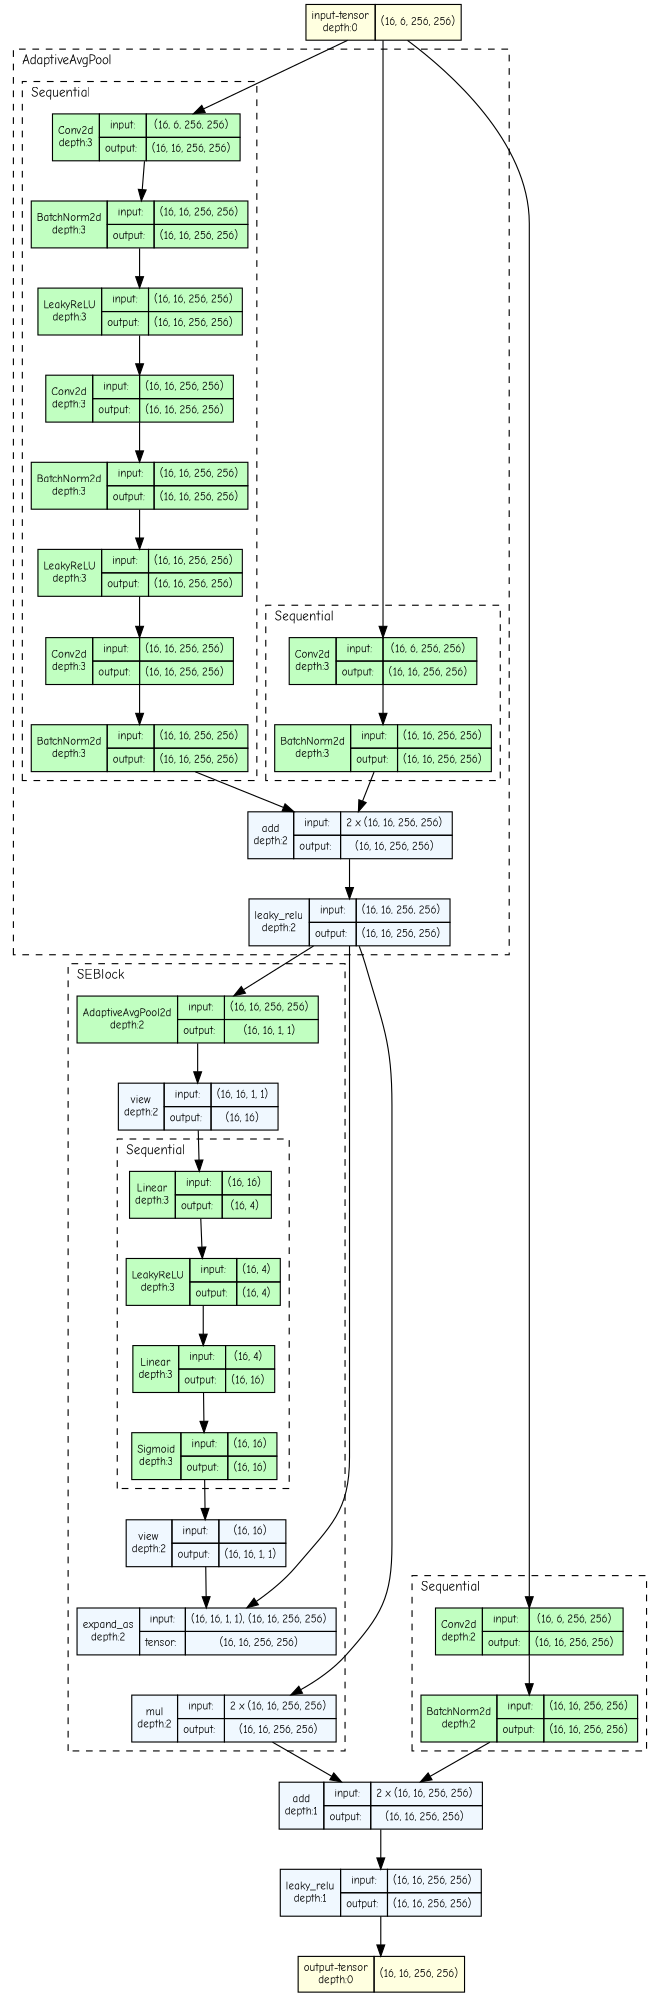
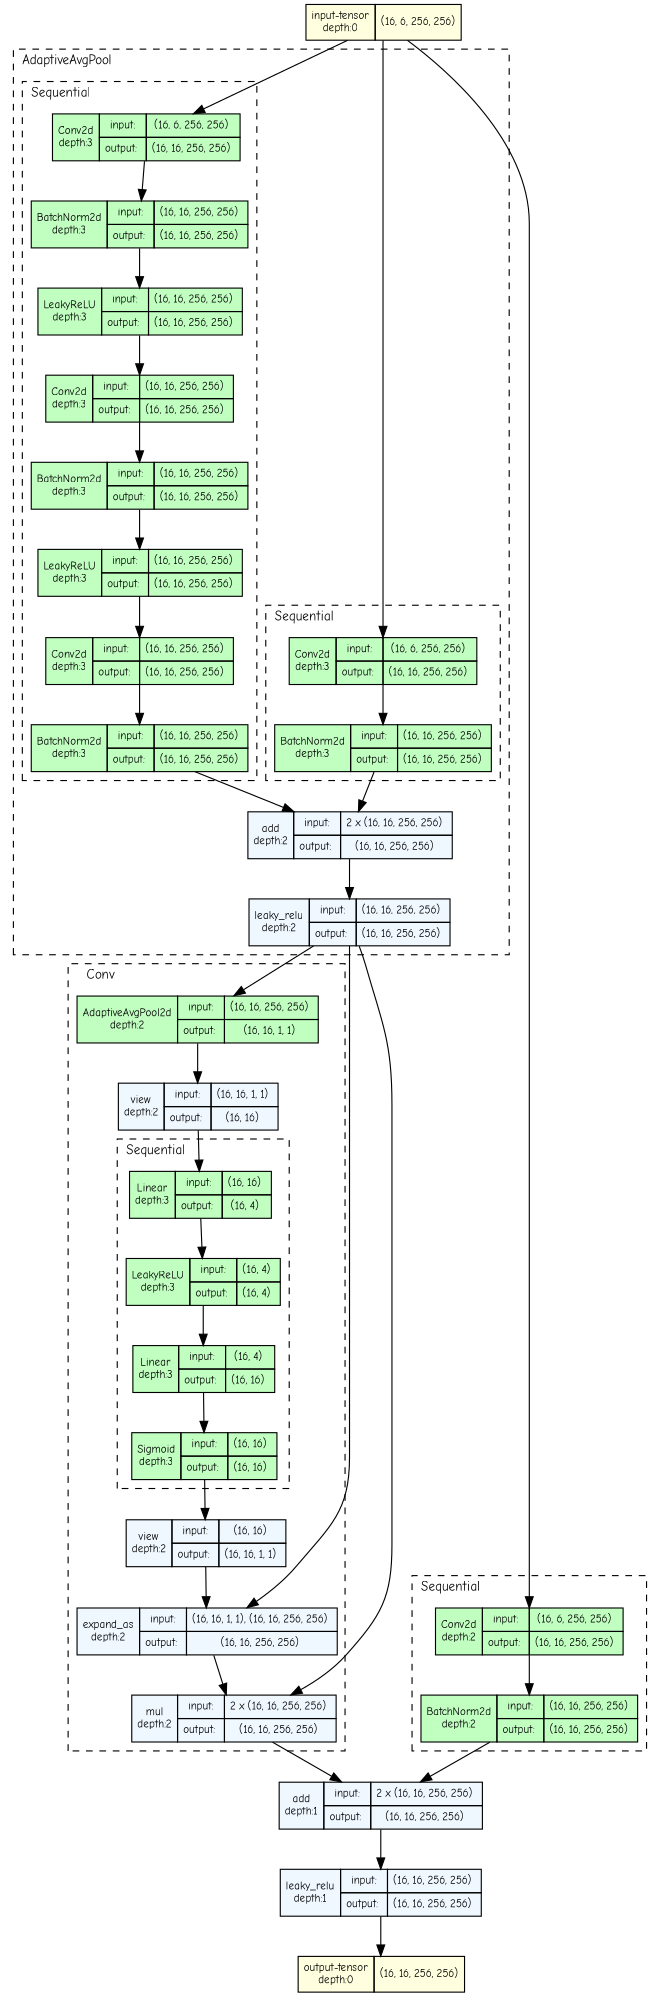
cluster "SEBlock": label "SEBlock" -> "Conv"
node "expand_as": text "tensor:" -> "output:"
edge "expand_as" -> "mul": added
